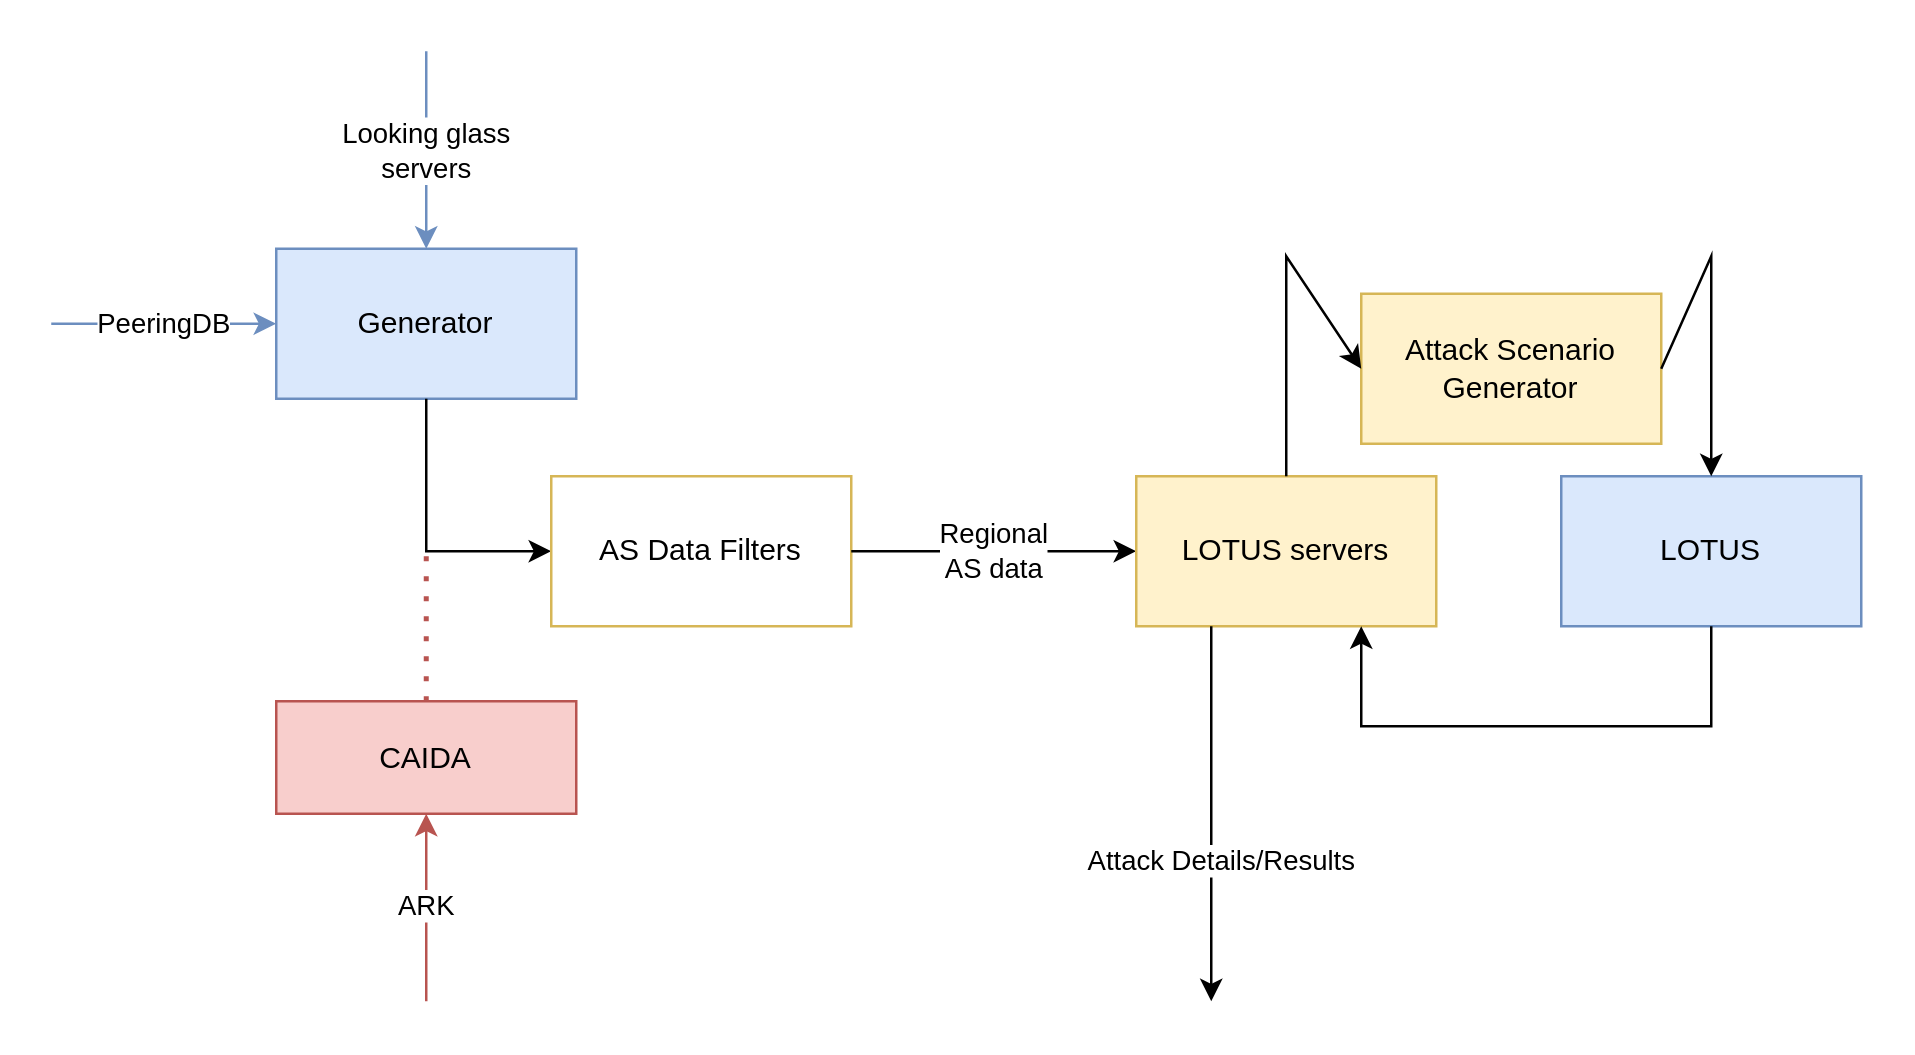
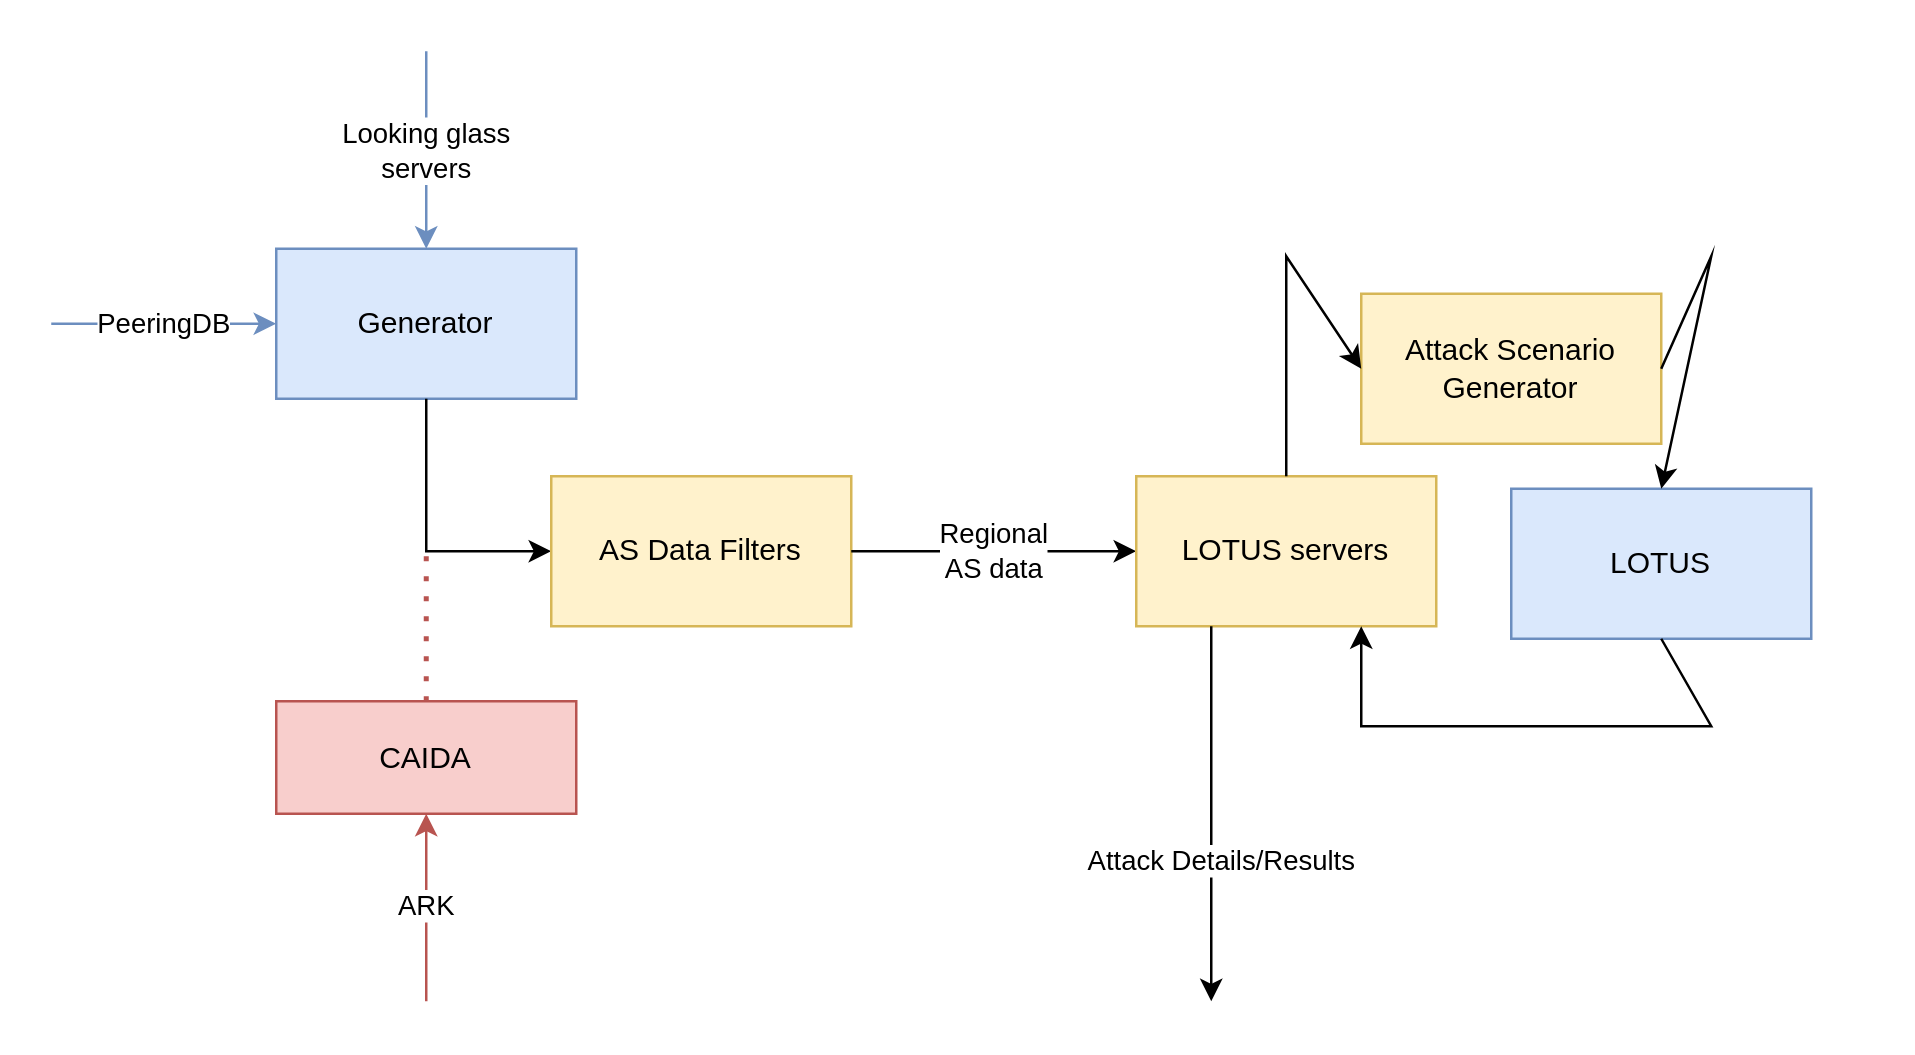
node "AS Data Filters": fillcolor #ffffff -> #fff2cc
node "LOTUS": moved (1711, 551) -> (1661, 564)
